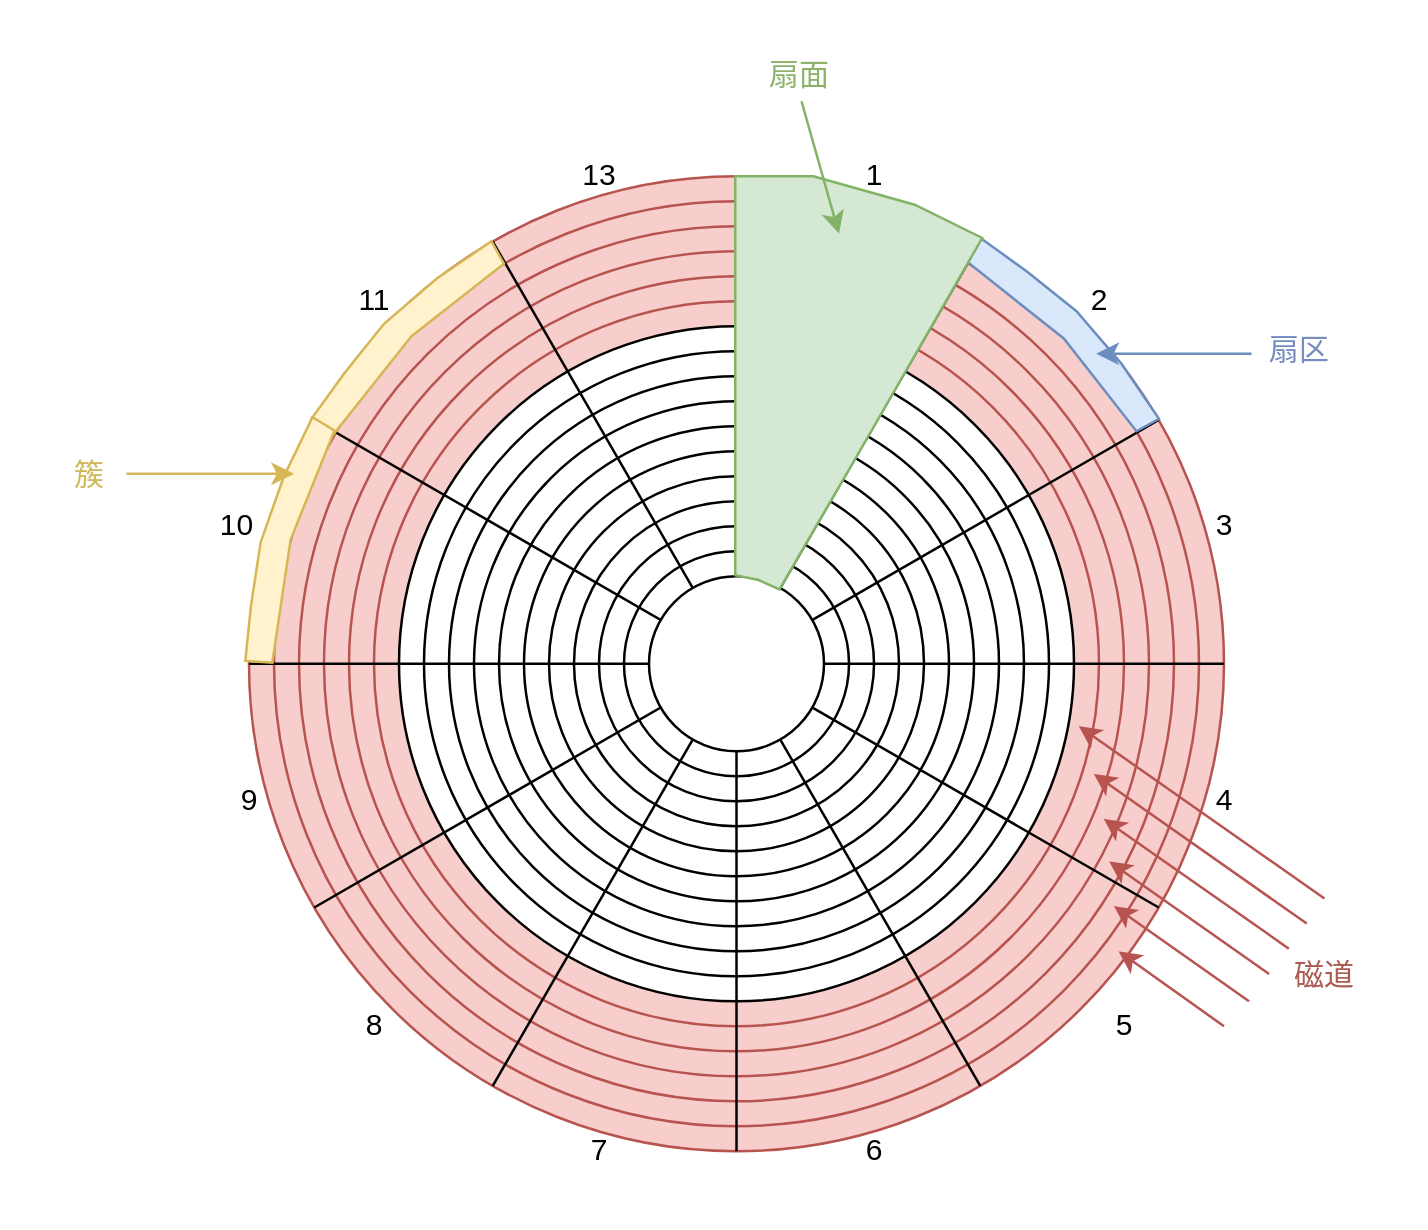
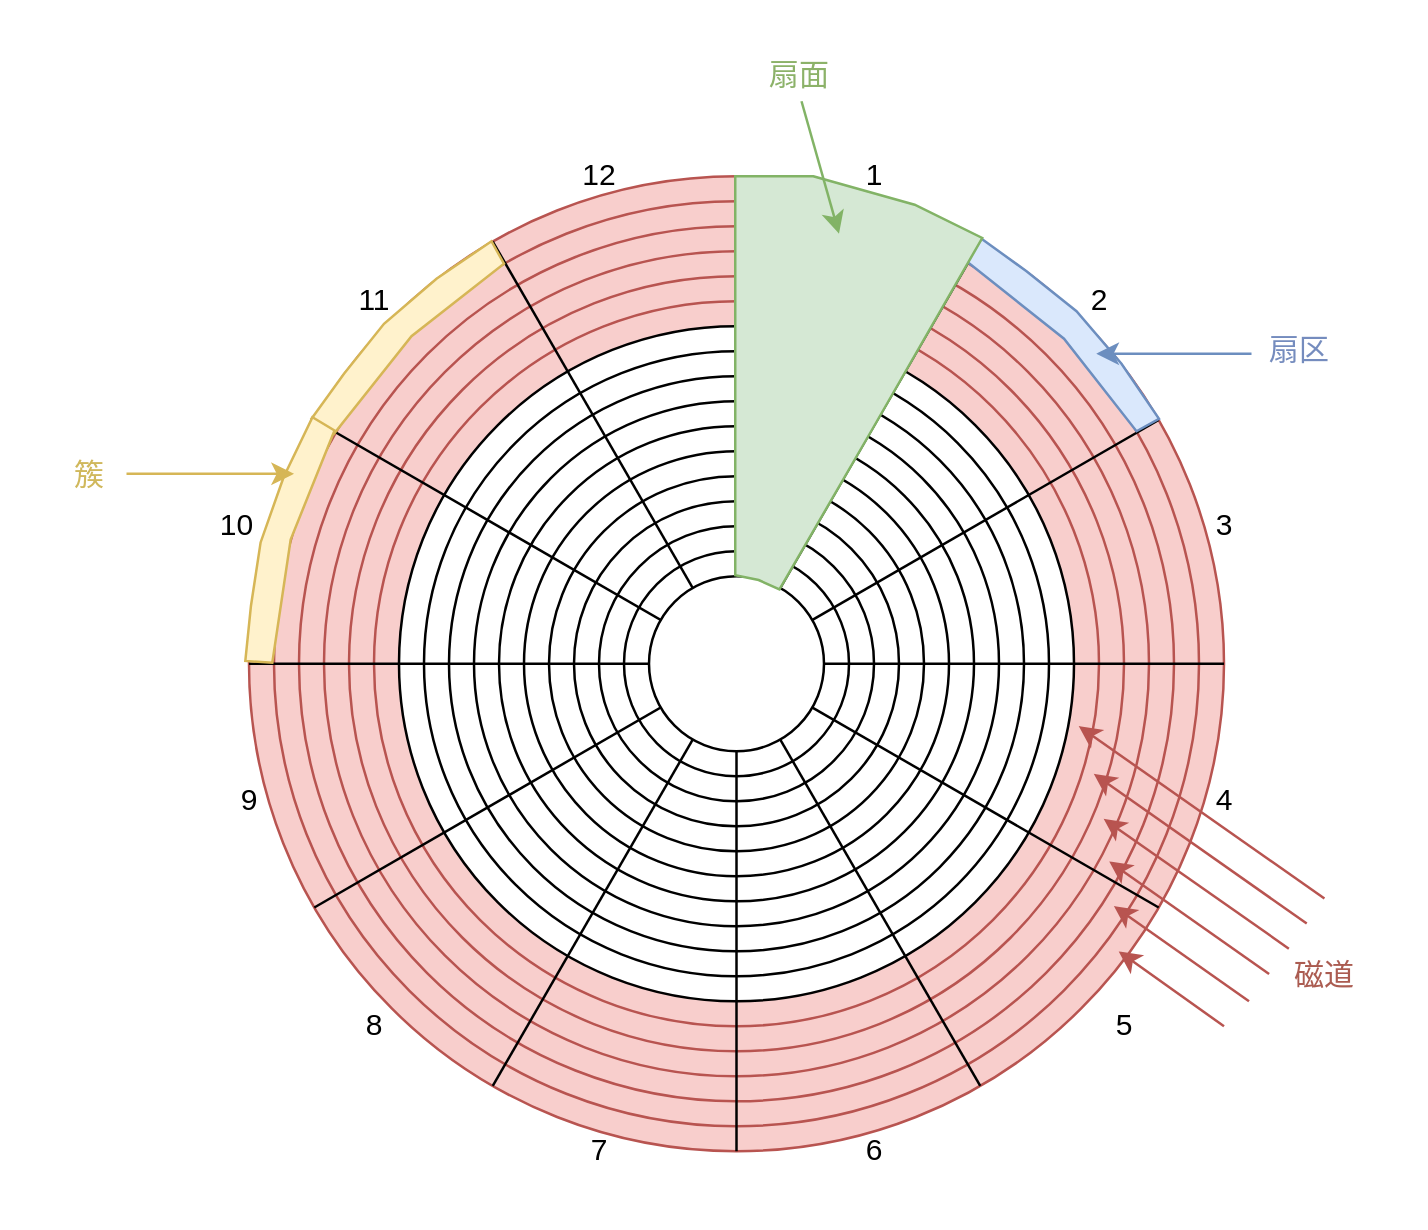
node "13": label "13" -> "12"
